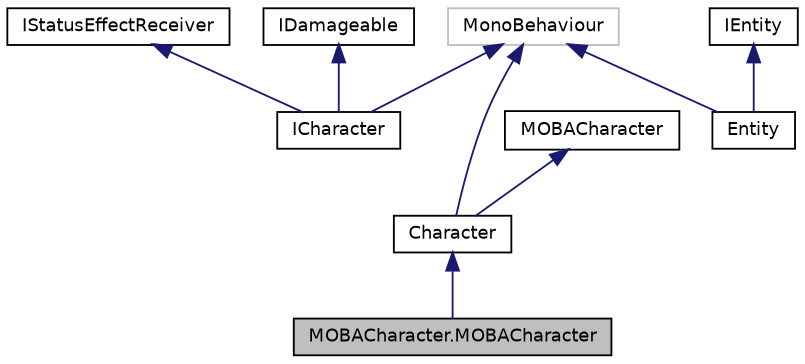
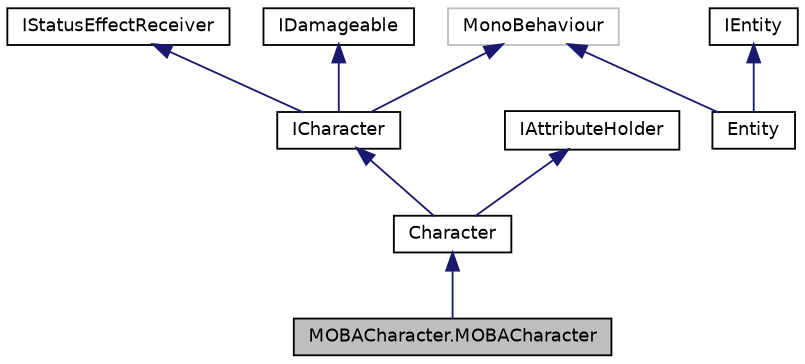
node "MOBACharacter": label "MOBACharacter" -> "IAttributeHolder"
edge "Character" -> "MonoBehaviour": now "Character" -> "ICharacter"
